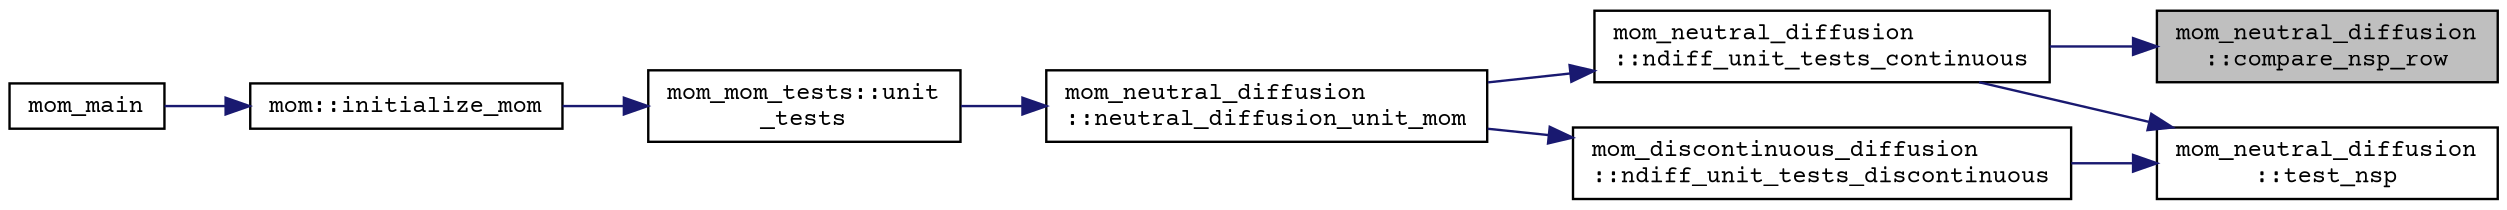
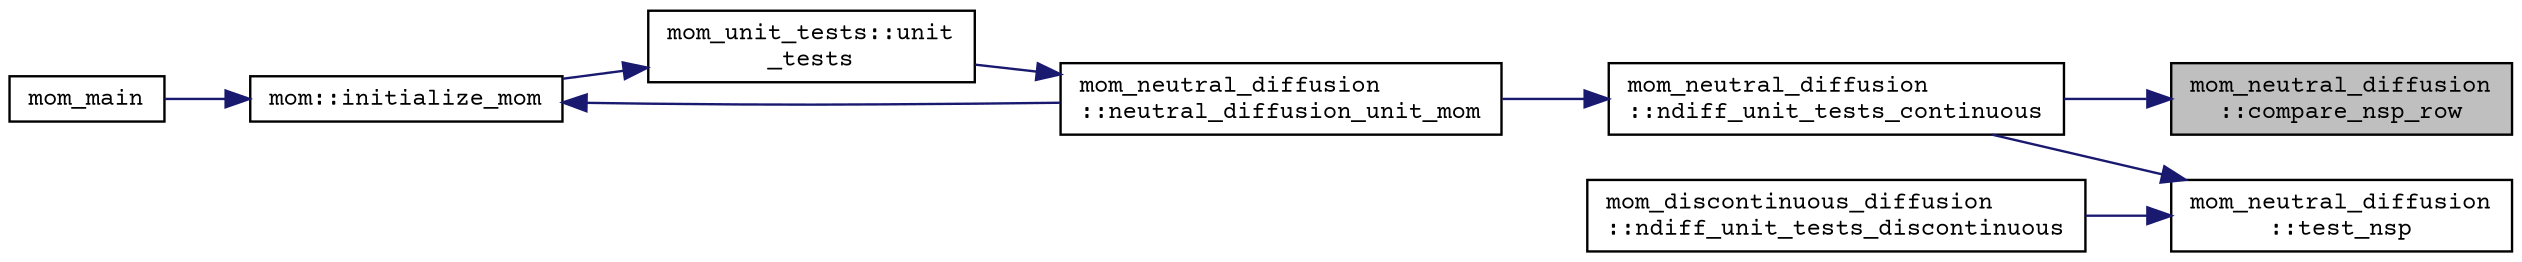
node "mom_mom_tests::unit _tests": label "mom_mom_tests::unit _tests" -> "mom_unit_tests::unit _tests"
edge "mom_neutral_diffusion ::neutral_diffusion_unit_mom" -> "mom_discontinuous_diffusion ::ndiff_unit_tests_discontinuous": now "mom_neutral_diffusion ::neutral_diffusion_unit_mom" -> "mom::initialize_mom"
